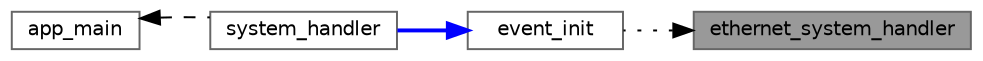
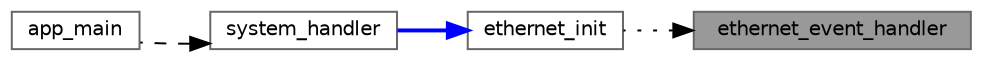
edge "system_handler" -> "app_main": reversed
node "event_init": label "event_init" -> "ethernet_init"
node "ethernet_system_handler": label "ethernet_system_handler" -> "ethernet_event_handler"
